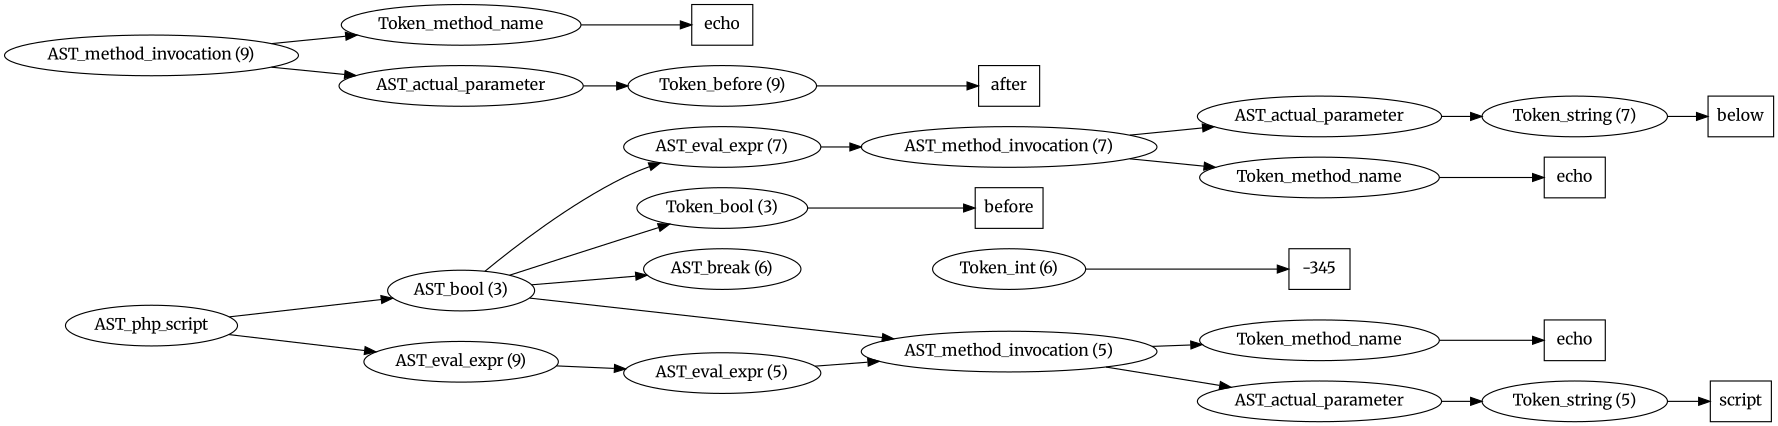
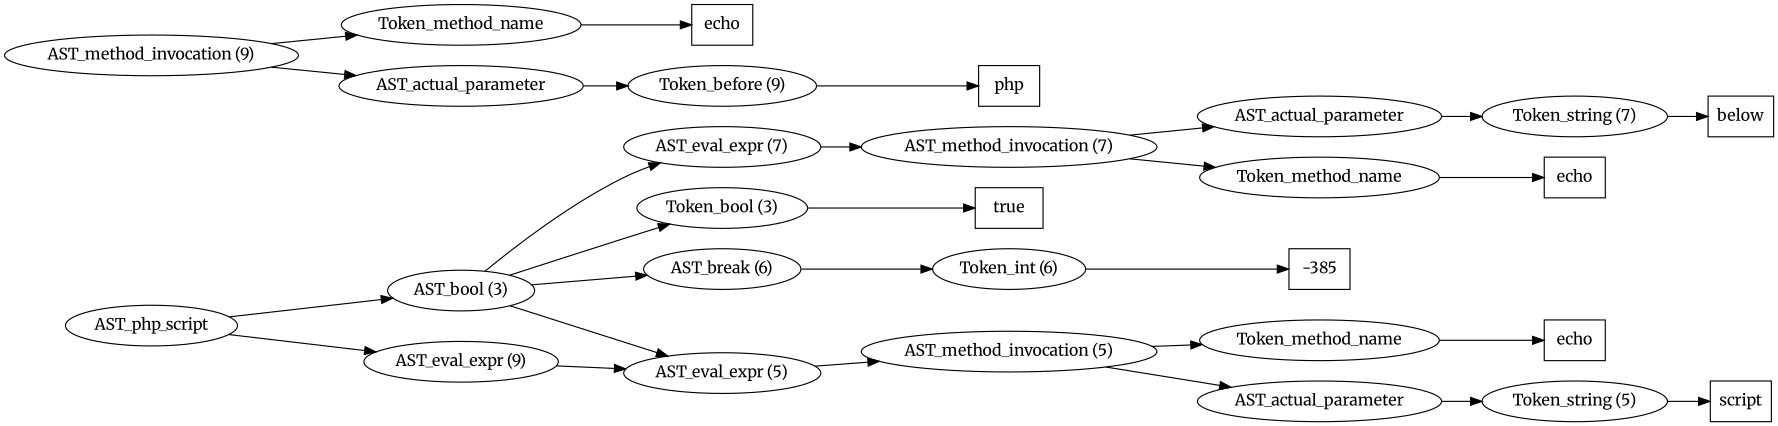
node "after": label "after" -> "php"
node "before": label "before" -> "true"
edge "AST_break (6)" -> "Token_int (6)": added
node "-345": label "-345" -> "-385"
edge "AST_bool (3)" -> "AST_method_invocation (5)": now "AST_bool (3)" -> "AST_eval_expr (5)"
